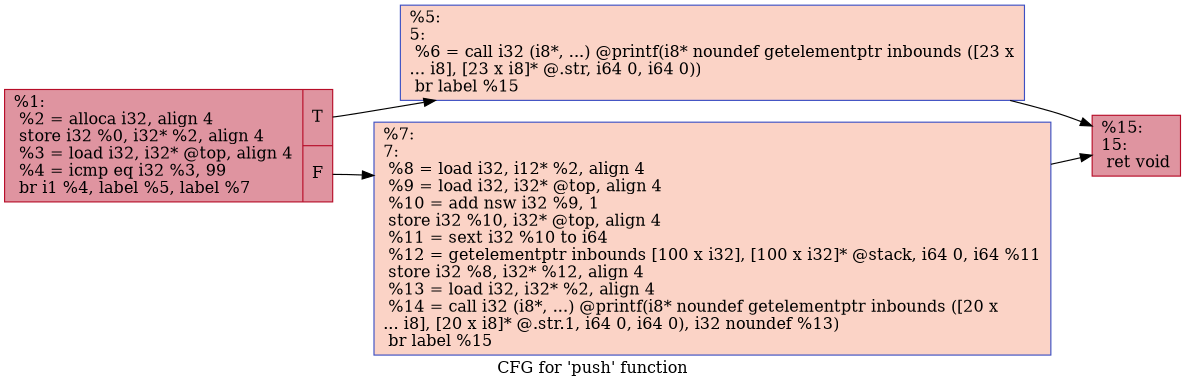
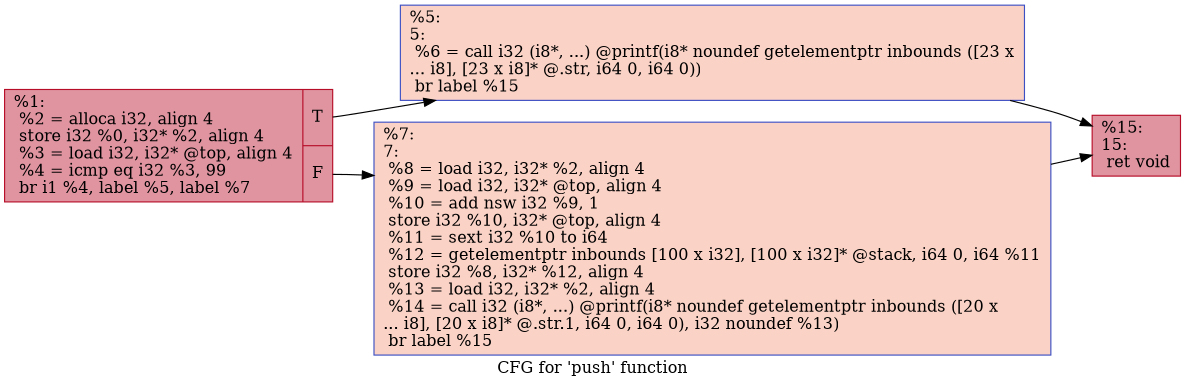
node "%7:": text "%8 = load i32, i12* %2, align 4" -> "%8 = load i32, i32* %2, align 4"
